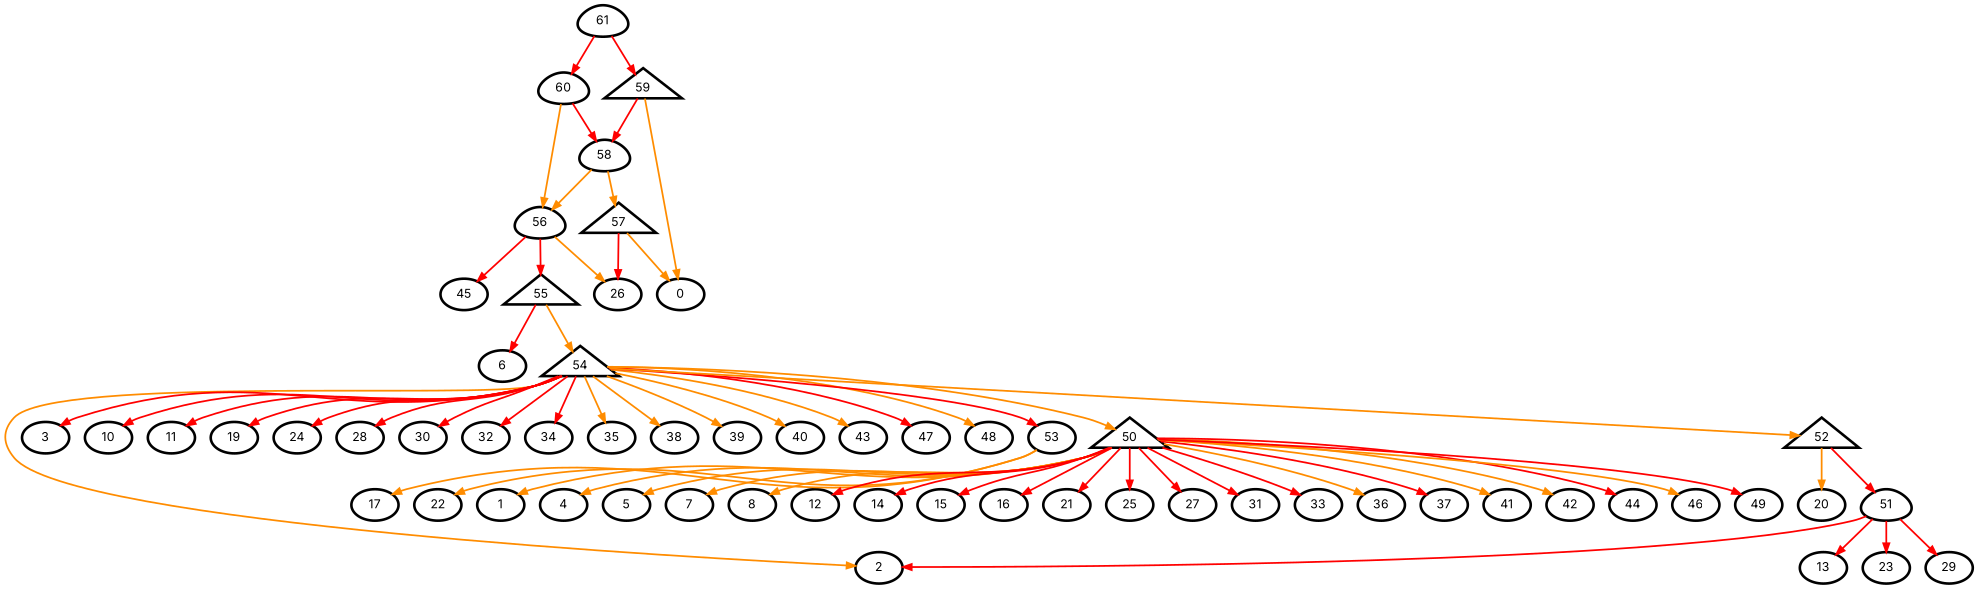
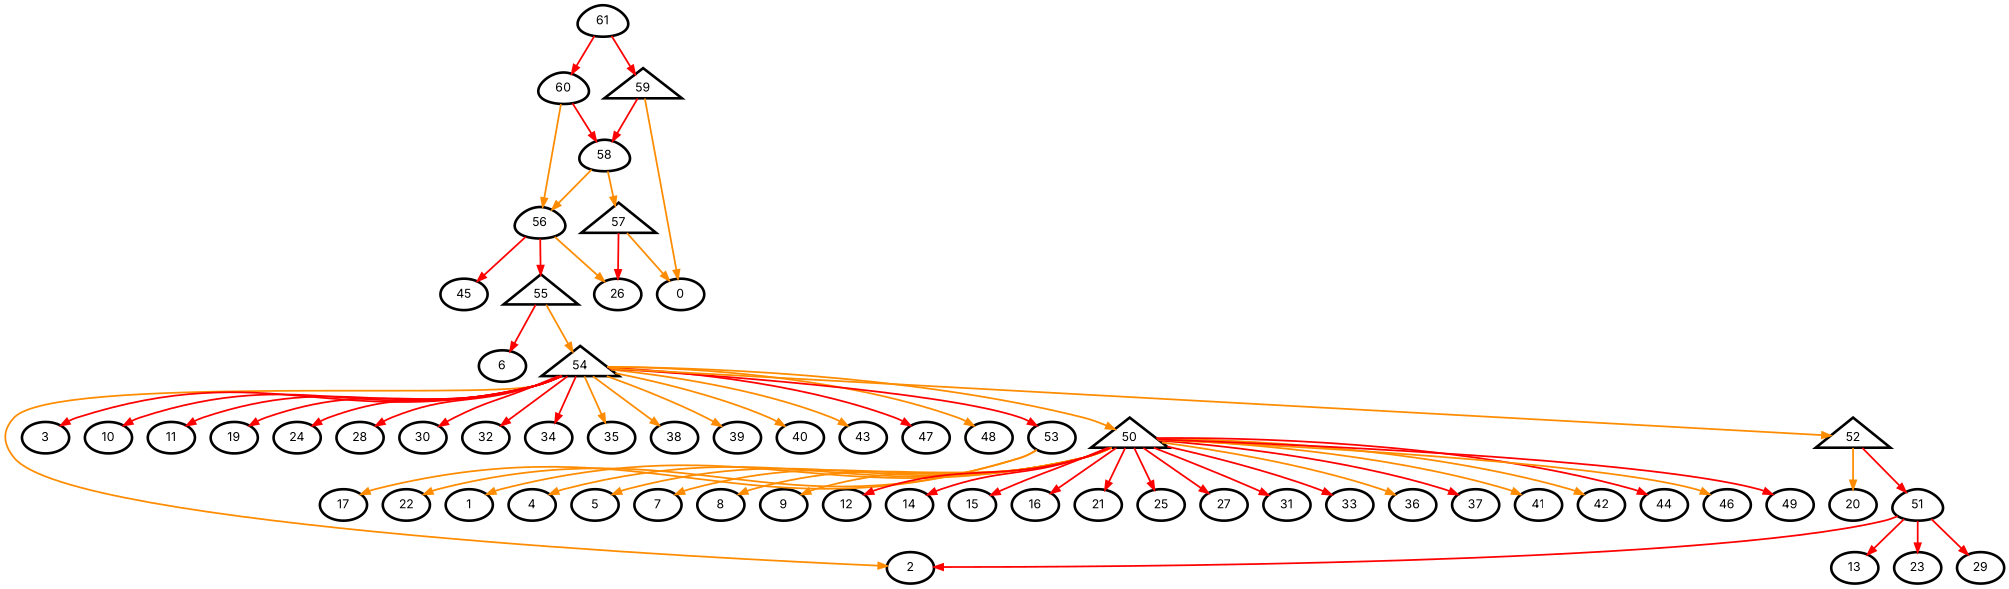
node "9": added
